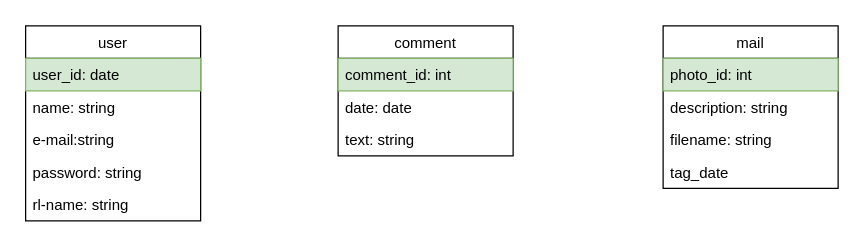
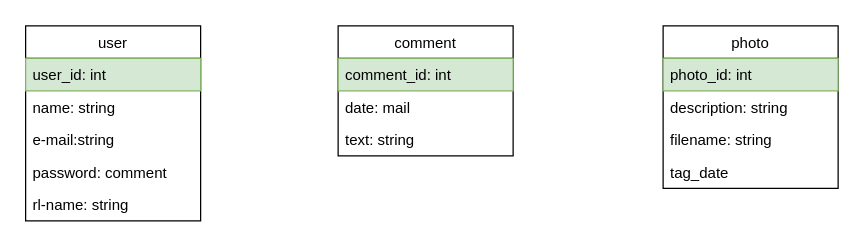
node "mail": label "mail" -> "photo"
node "user_id: date": label "user_id: date" -> "user_id: int"
node "date: date": label "date: date" -> "date: mail"
node "password: string": label "password: string" -> "password: comment"
